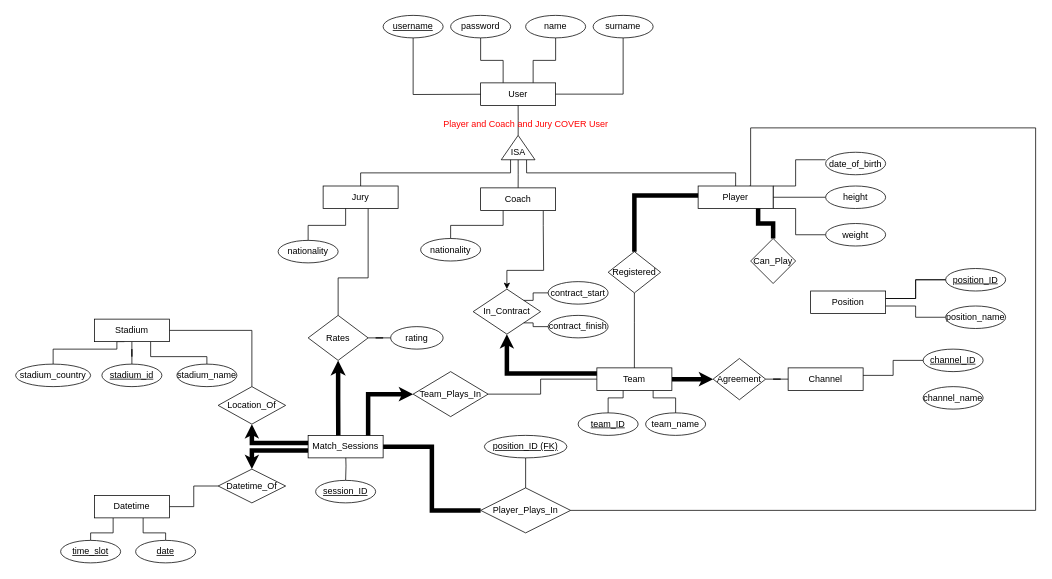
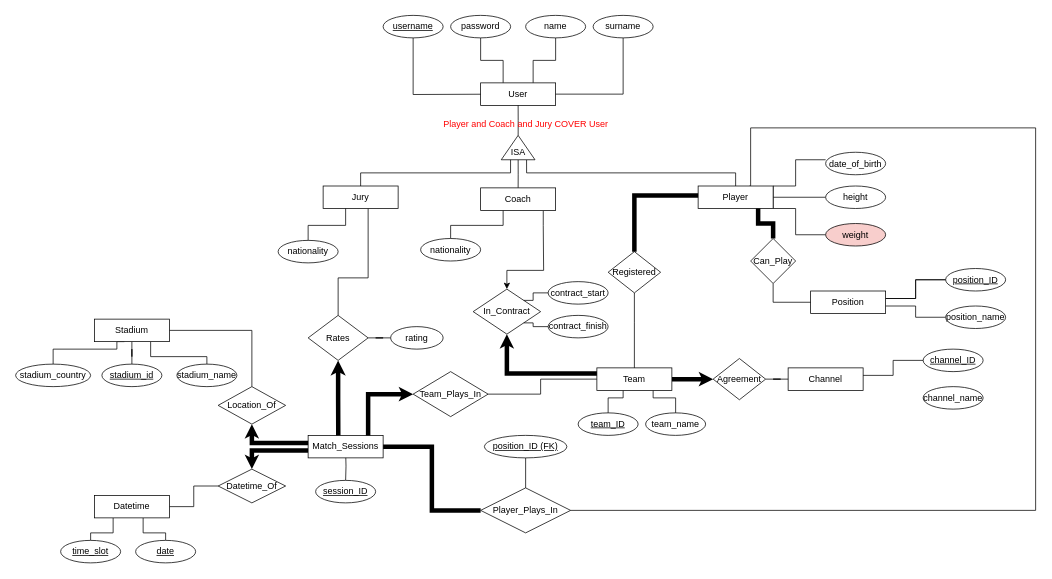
node "weight": fillcolor #ffffff -> #f8cecc
edge "Can_Play" -- "Position": added
